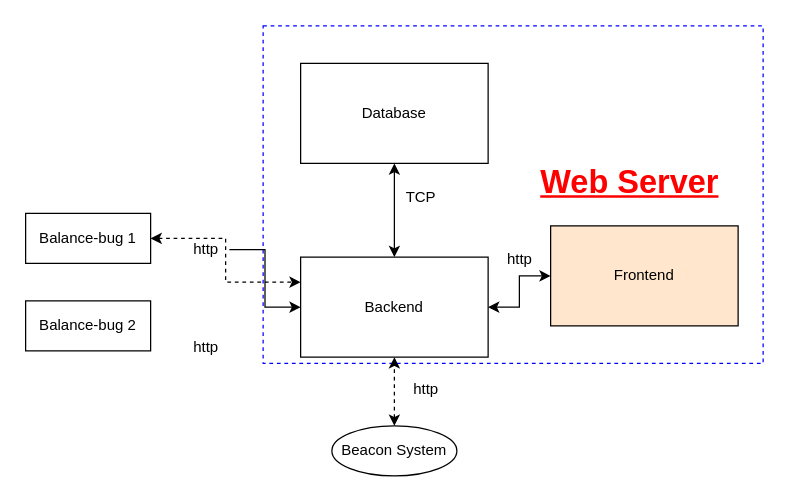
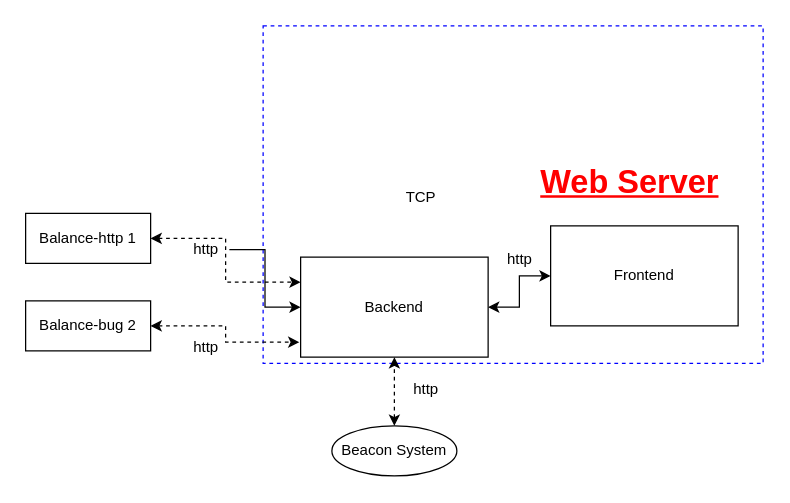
node "Database": removed
edge "Database" -- "Backend": removed
node "Balance-bug 1": label "Balance-bug 1" -> "Balance-http 1"
node "Frontend": fillcolor #ffe6cc -> #ffffff
edge "Backend" -- "Balance-bug 2": added
